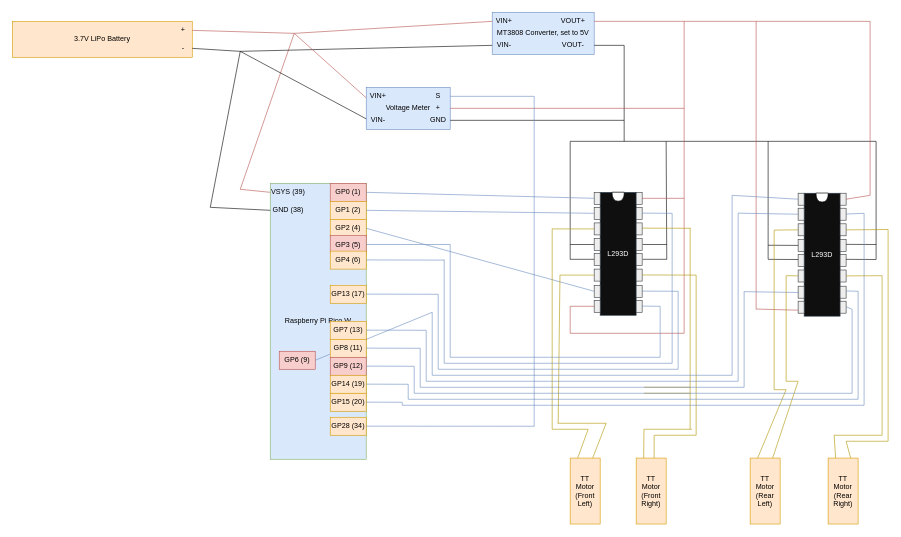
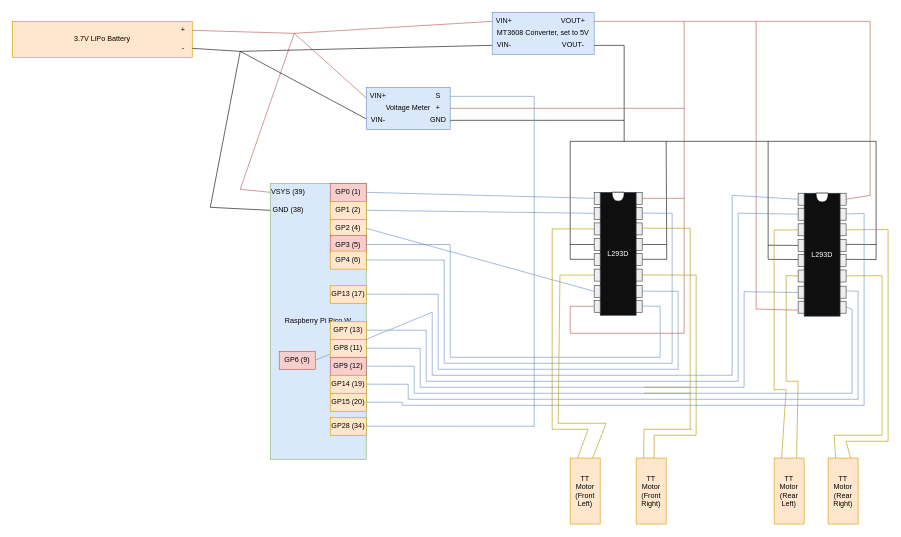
node "MT3808 Converter, set to 5V": label "MT3808 Converter, set to 5V" -> "MT3608 Converter, set to 5V"
node "TT Motor (Rear Left)": moved (765, 491) -> (789, 491)
